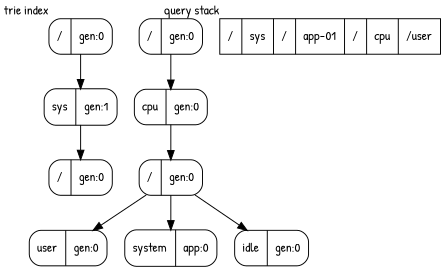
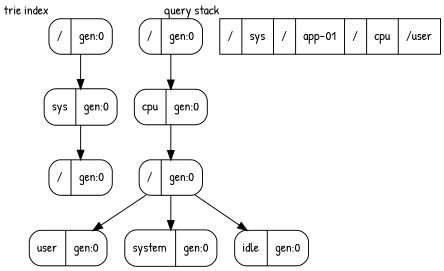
node "sys": text "gen:1" -> "gen:0"
node "system": text "app:0" -> "gen:0"
